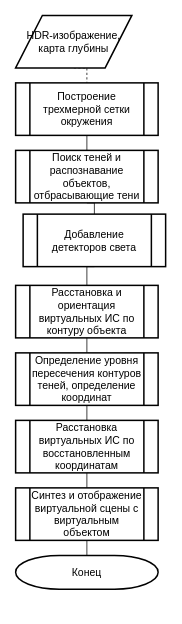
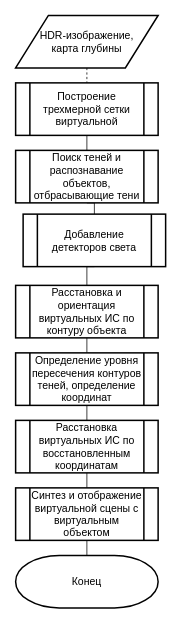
node "HDR-изображение, карта глубины": size 116x53 -> 143x53
node "Построение трехмерной сетки окружения": label "Построение трехмерной сетки окружения" -> "Построение трехмерной сетки виртуальной"
node "Конец": size 143x34 -> 143x53
